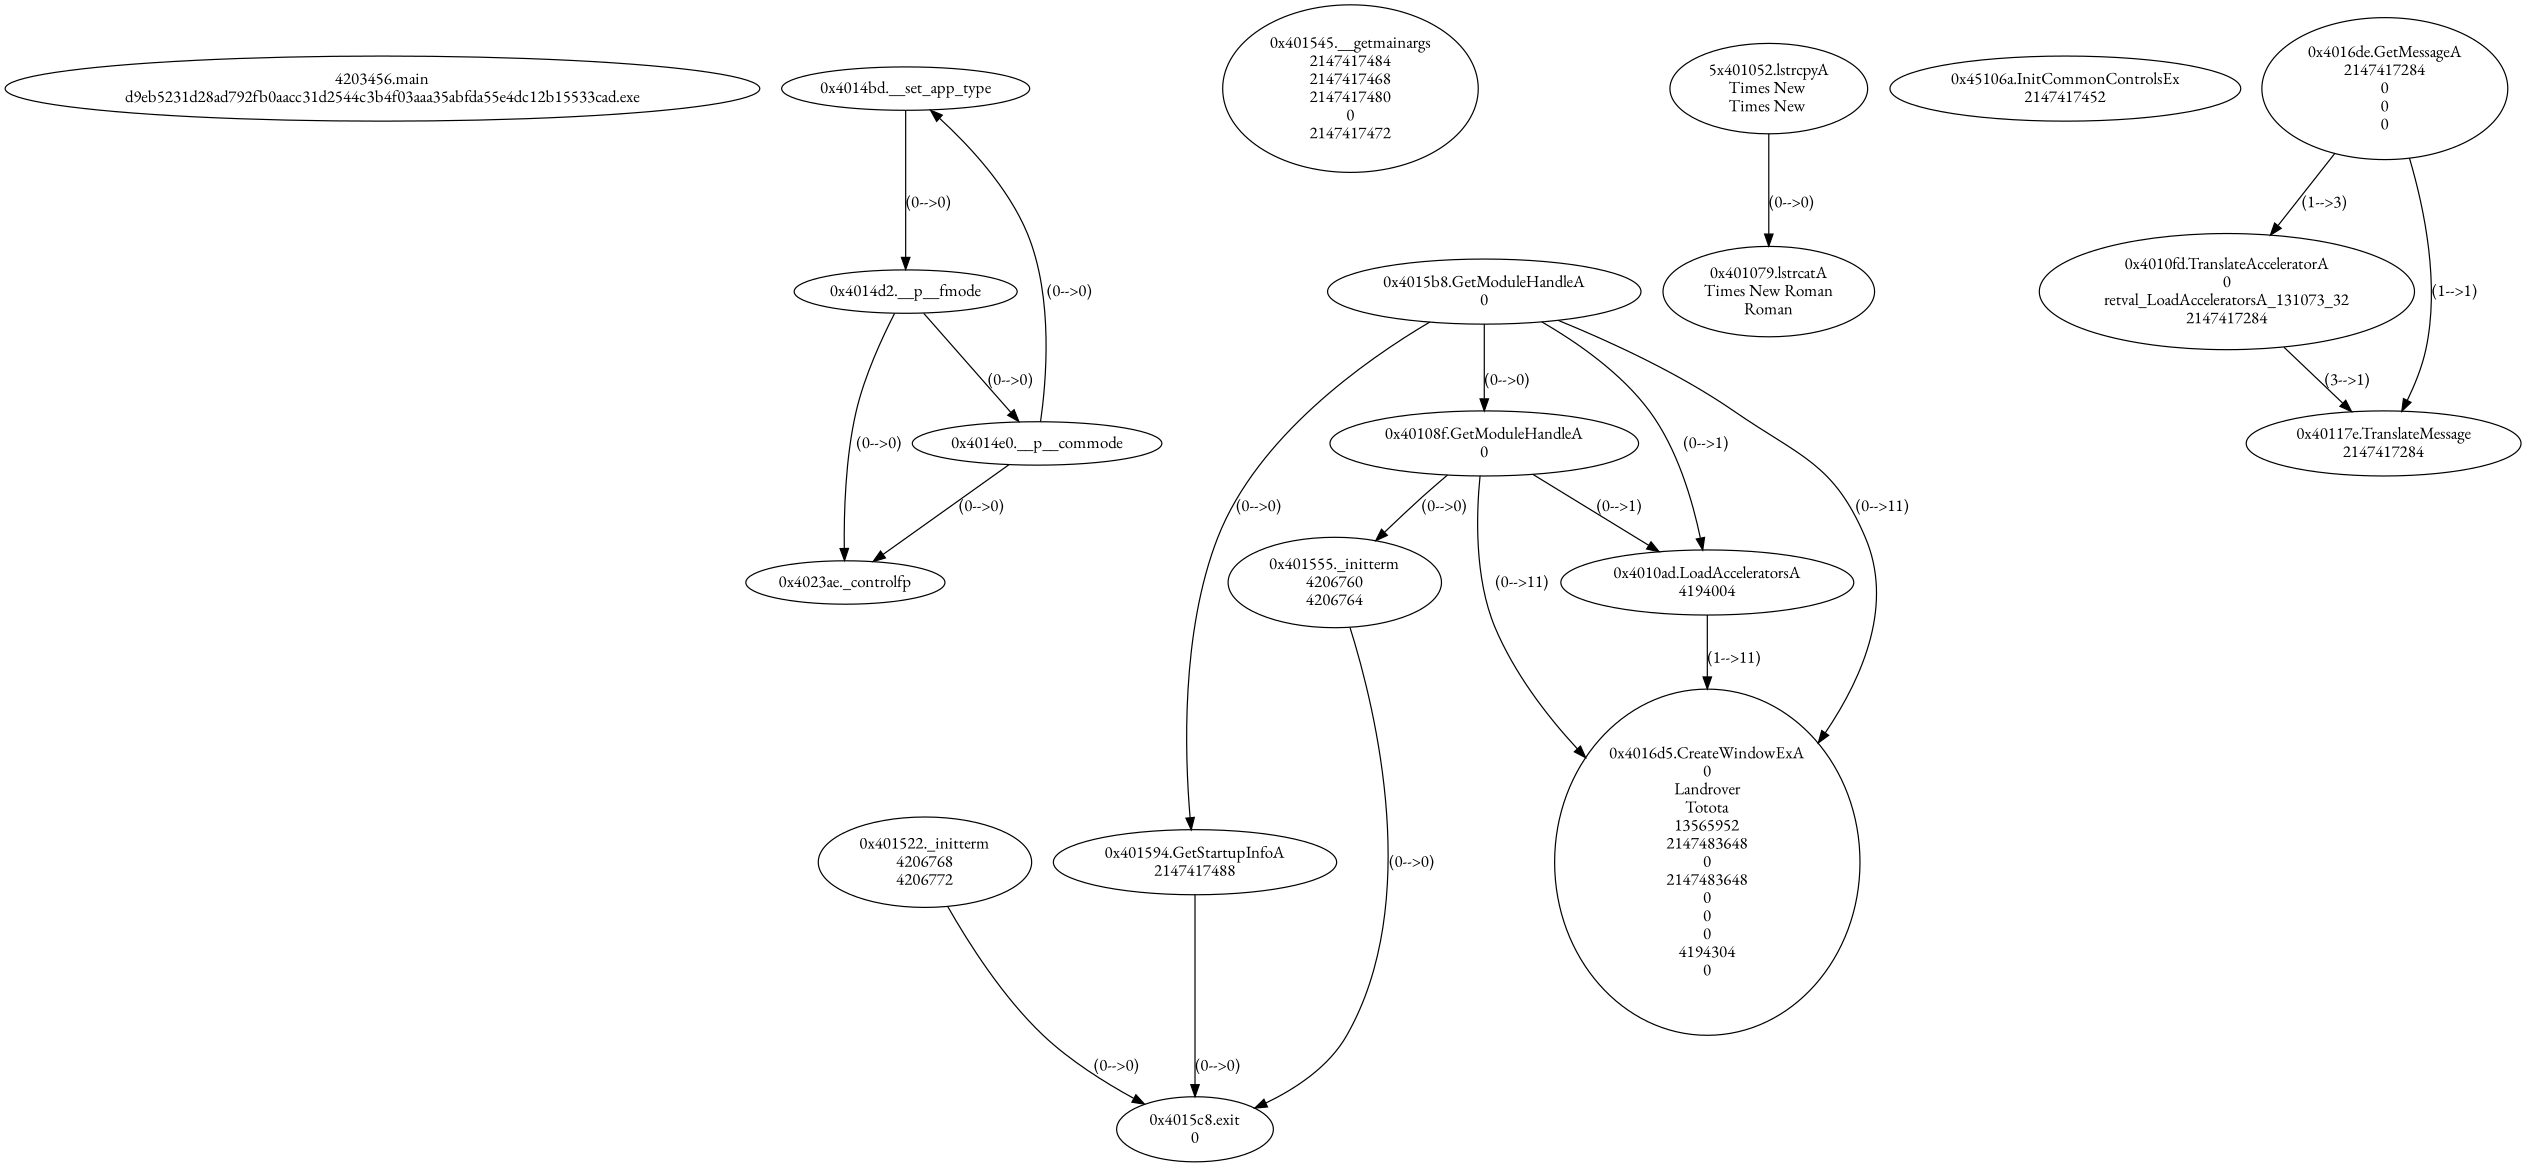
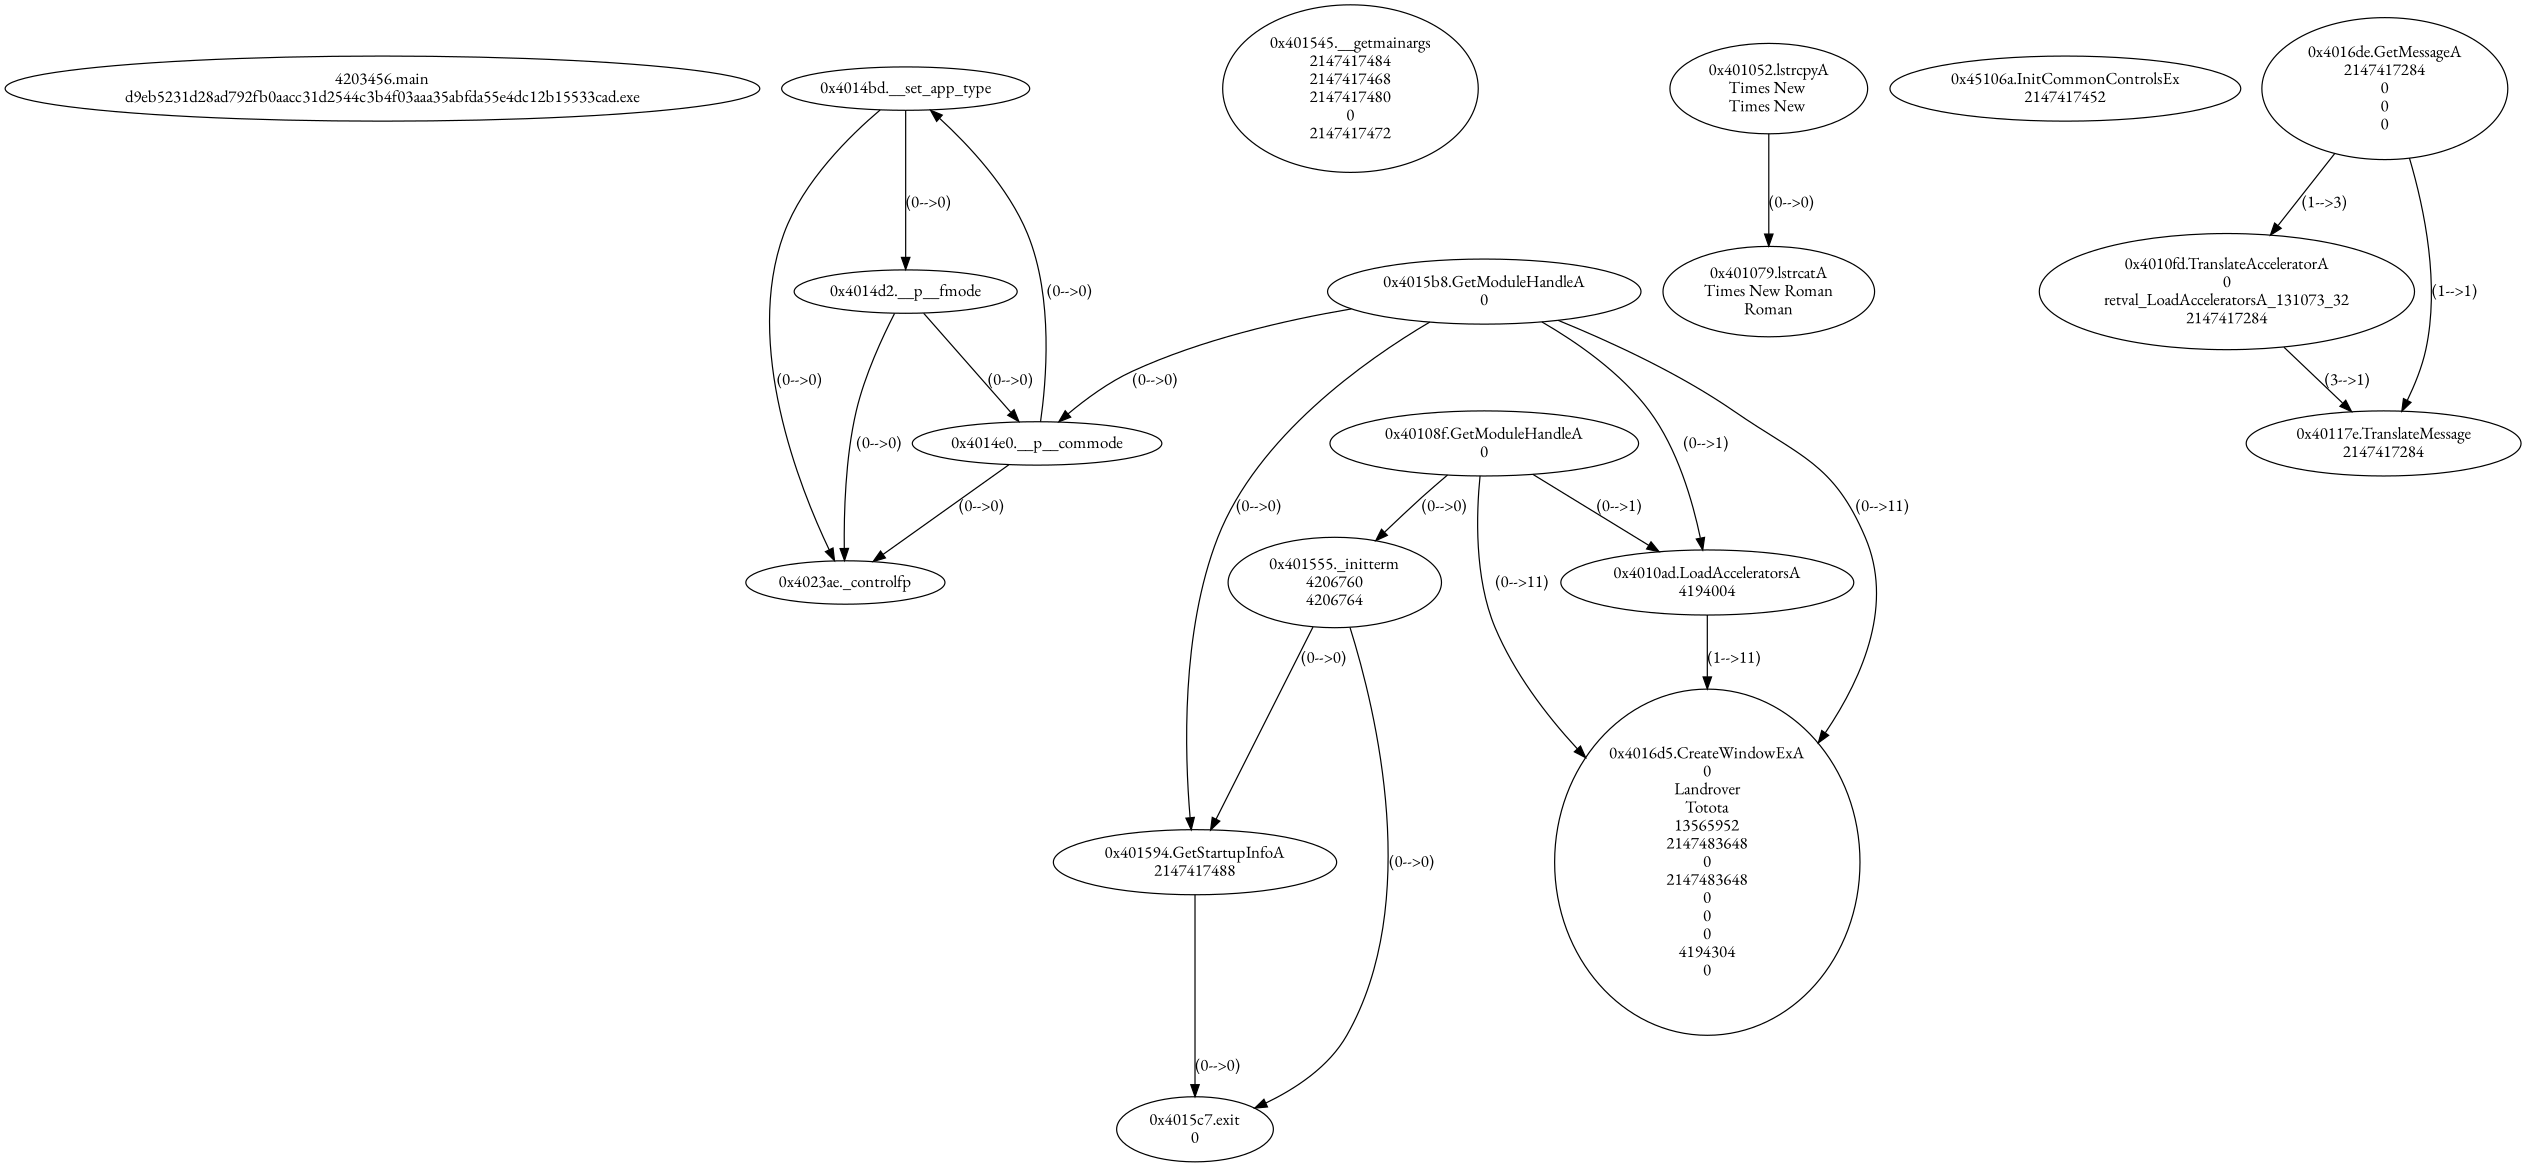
node "5x401052.lstrcpyA Times New Times New": label "5x401052.lstrcpyA Times New Times New" -> "0x401052.lstrcpyA Times New Times New"
edge "0x4014bd.__set_app_type" -> "0x4023ae._controlfp": added, label "(0-->0)"
edge "0x4015b8.GetModuleHandleA 0" -> "0x40108f.GetModuleHandleA 0": now "0x4015b8.GetModuleHandleA 0" -> "0x4014e0.__p__commode"
edge "0x401555._initterm 4206760 4206764" -> "0x401594.GetStartupInfoA 2147417488": added, label "(0-->0)"
node "0x401522._initterm 4206768 4206772": removed
node "0x4015c8.exit 0": label "0x4015c8.exit 0" -> "0x4015c7.exit 0"
